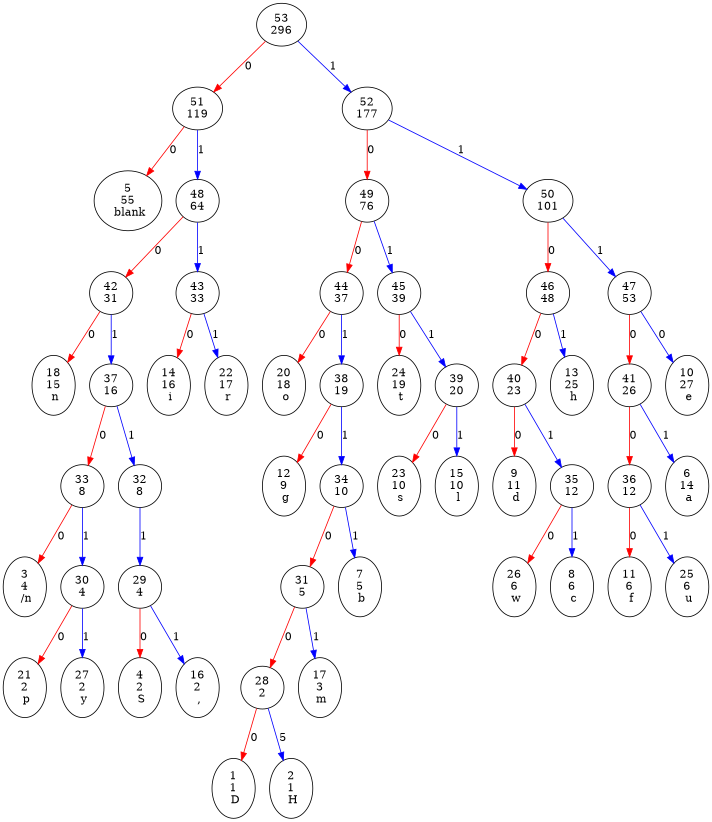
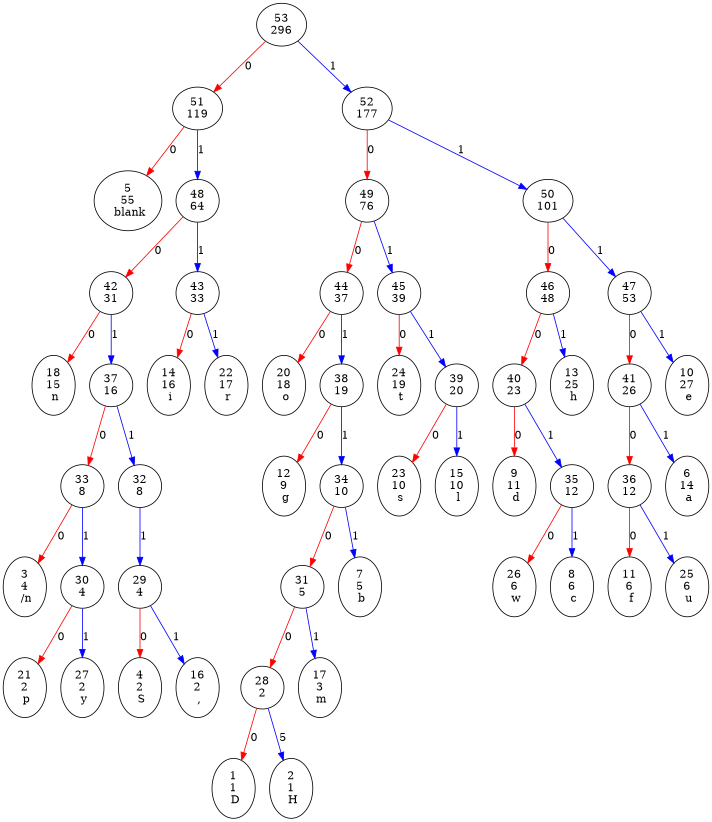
edge "47 53" -> "10 27 e": label "0" -> "1"
